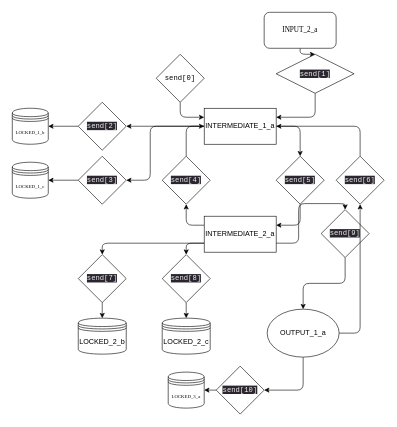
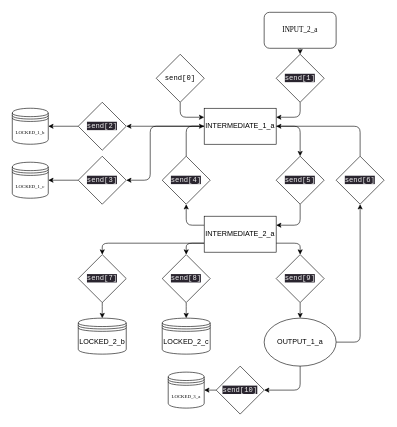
node "send[1]": size 78x39 -> 48x48
node "send[9]": moved (345, 234) -> (300, 279)
node "OUTPUT_1_a": moved (303, 333) -> (300, 342)
